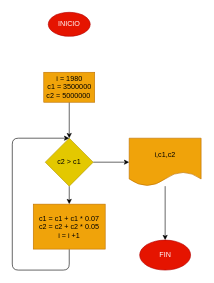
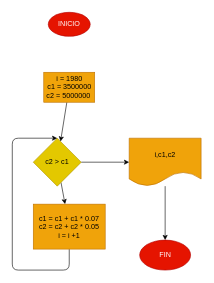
node "c2 > c1": moved (69, 162) -> (57, 162)
